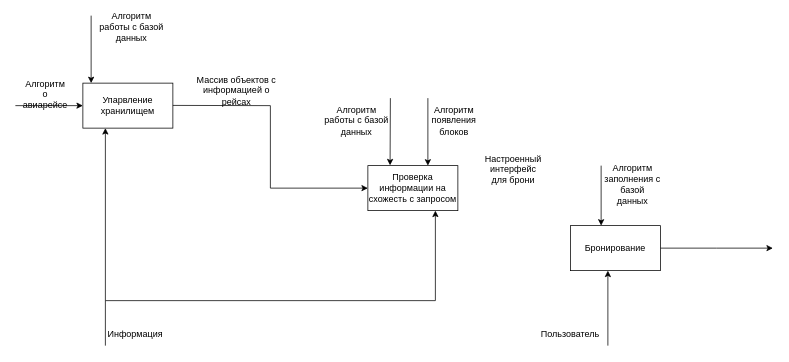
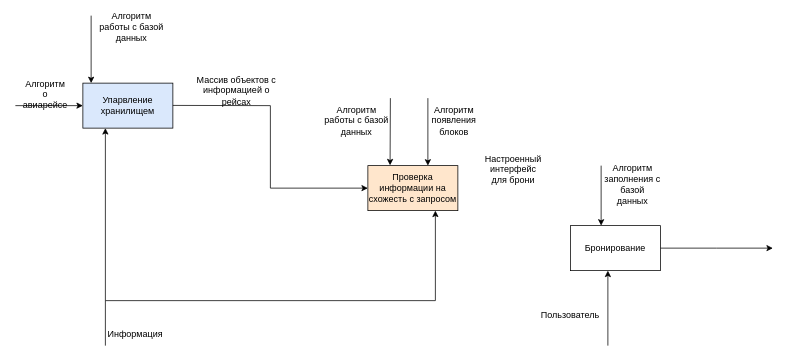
node "Упарвление хранилищем": fillcolor #ffffff -> #dae8fc
node "Проверка информации на схожесть с запросом": fillcolor #ffffff -> #ffe6cc
node "Пользователь": moved (570, 334) -> (570, 315)
